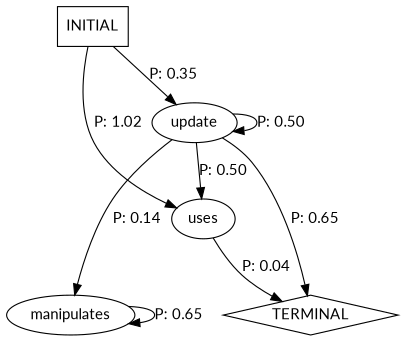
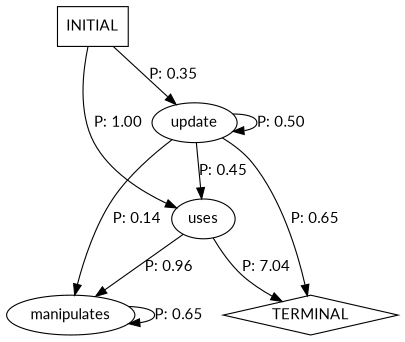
edge "INITIAL" -> "uses": label "P: 1.02" -> "P: 1.00"
edge "update" -> "uses": label "P: 0.50" -> "P: 0.45"
edge "uses" -> "manipulates": added, label "P: 0.96"
edge "uses" -> "TERMINAL": label "P: 0.04" -> "P: 7.04"
